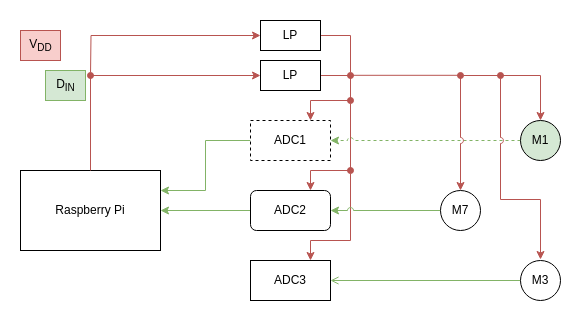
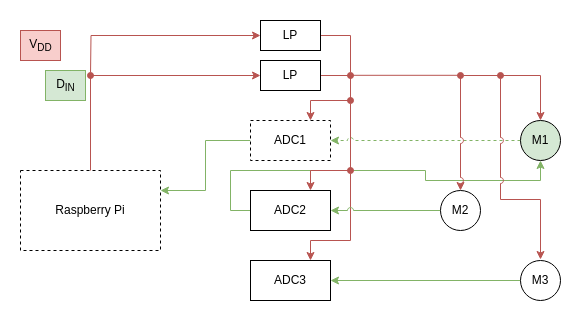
node "Raspberry Pi": style solid -> dashed
edge "ADC2" -> "Raspberry Pi": now "ADC2" -> "M1"
node "ADC2": shape rounded rectangle -> rectangle
node "M7": label "M7" -> "M2"
edge "M3" -> "ADC3": arrowhead open -> classic
